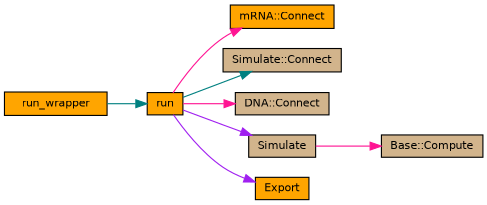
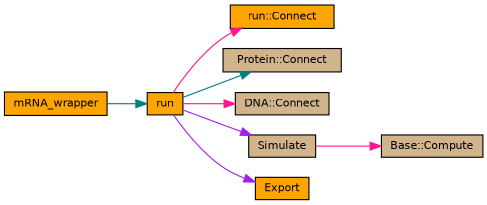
node "mRNA::Connect": label "mRNA::Connect" -> "run::Connect"
node "Simulate::Connect": label "Simulate::Connect" -> "Protein::Connect"
node "run_wrapper": label "run_wrapper" -> "mRNA_wrapper"
